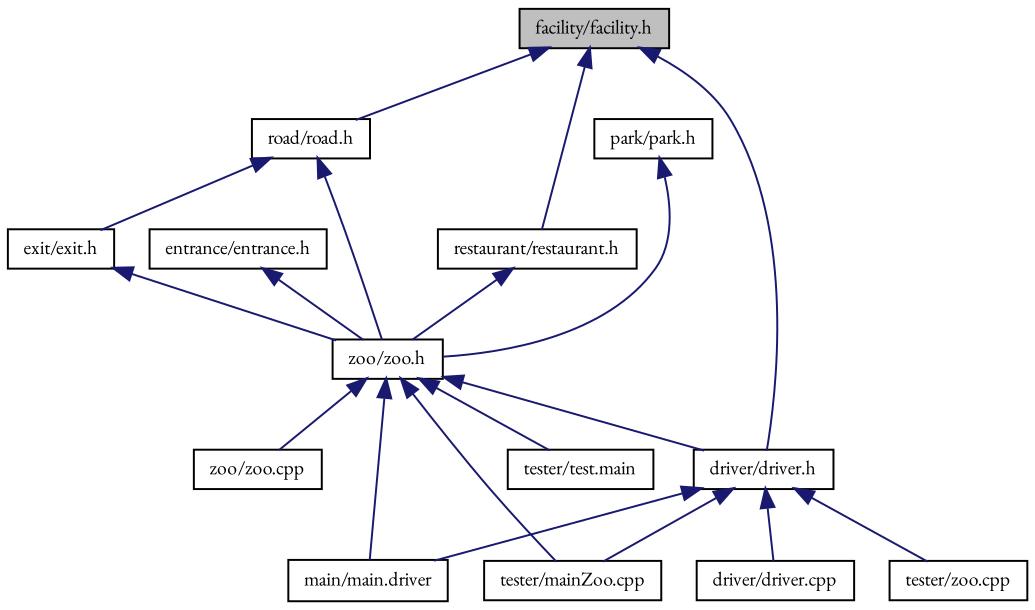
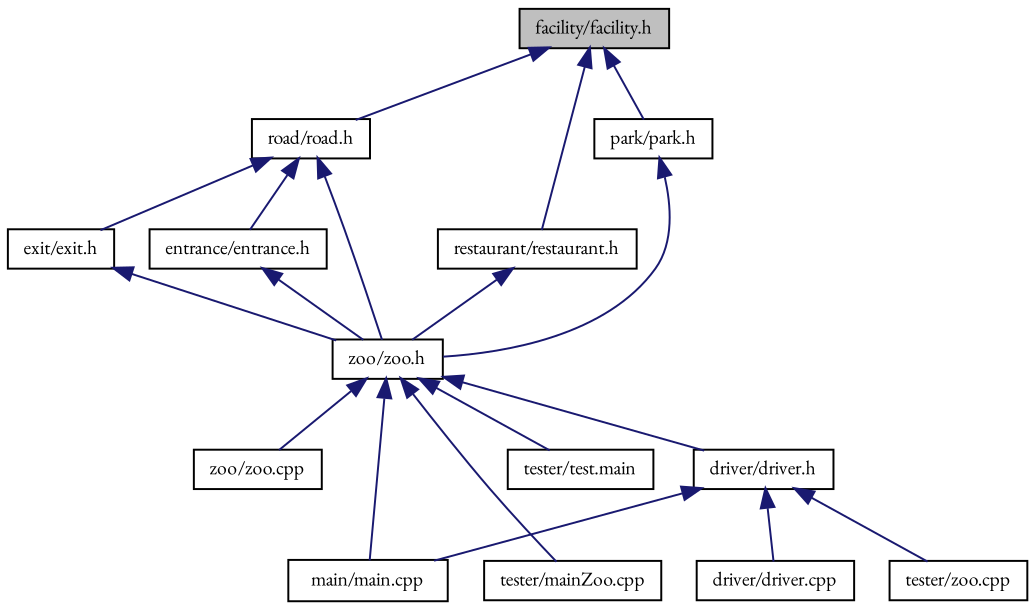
edge "entrance/entrance.h" -> "road/road.h": added
edge "driver/driver.h" -> "facility/facility.h": now "park/park.h" -> "facility/facility.h"
edge "tester/mainZoo.cpp" -> "driver/driver.h": removed
node "main/main.driver": label "main/main.driver" -> "main/main.cpp"
